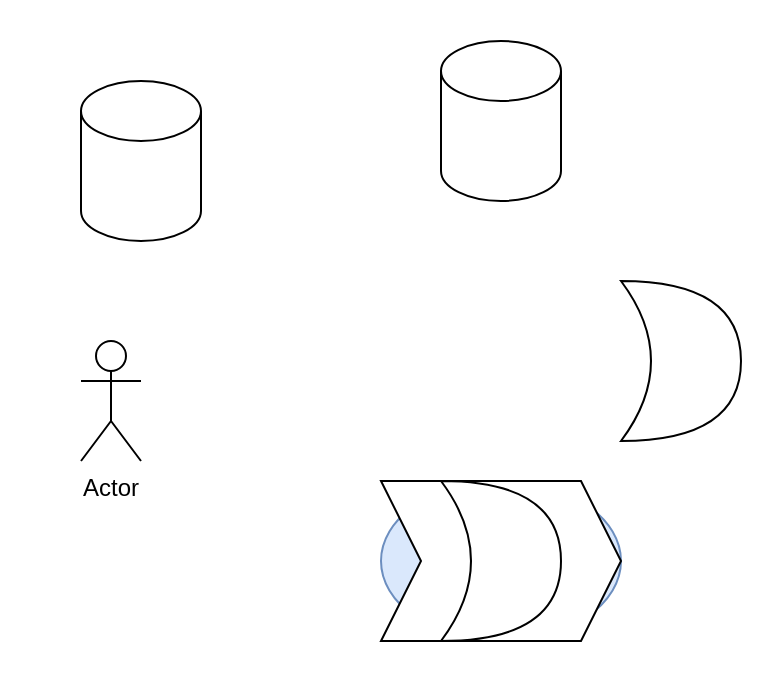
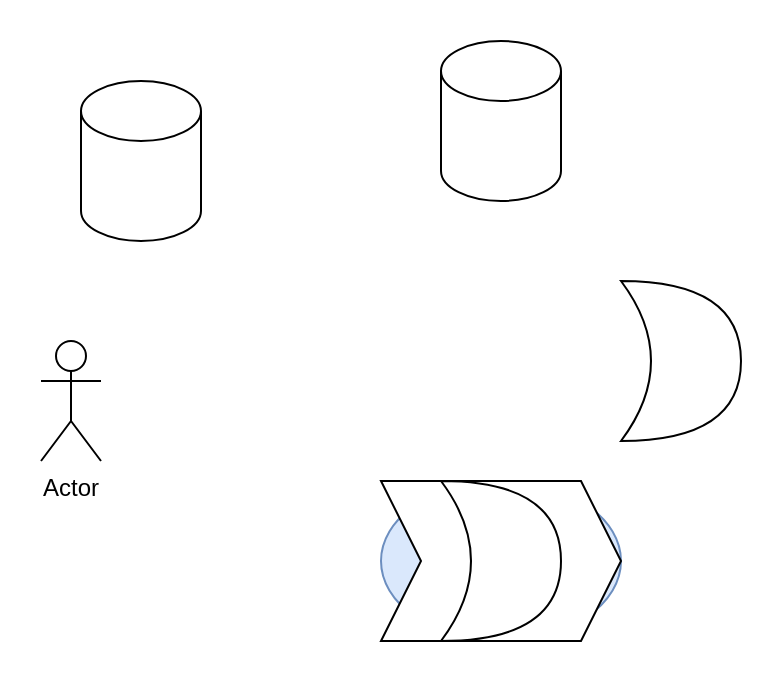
node "Actor": moved (111, 401) -> (71, 401)
